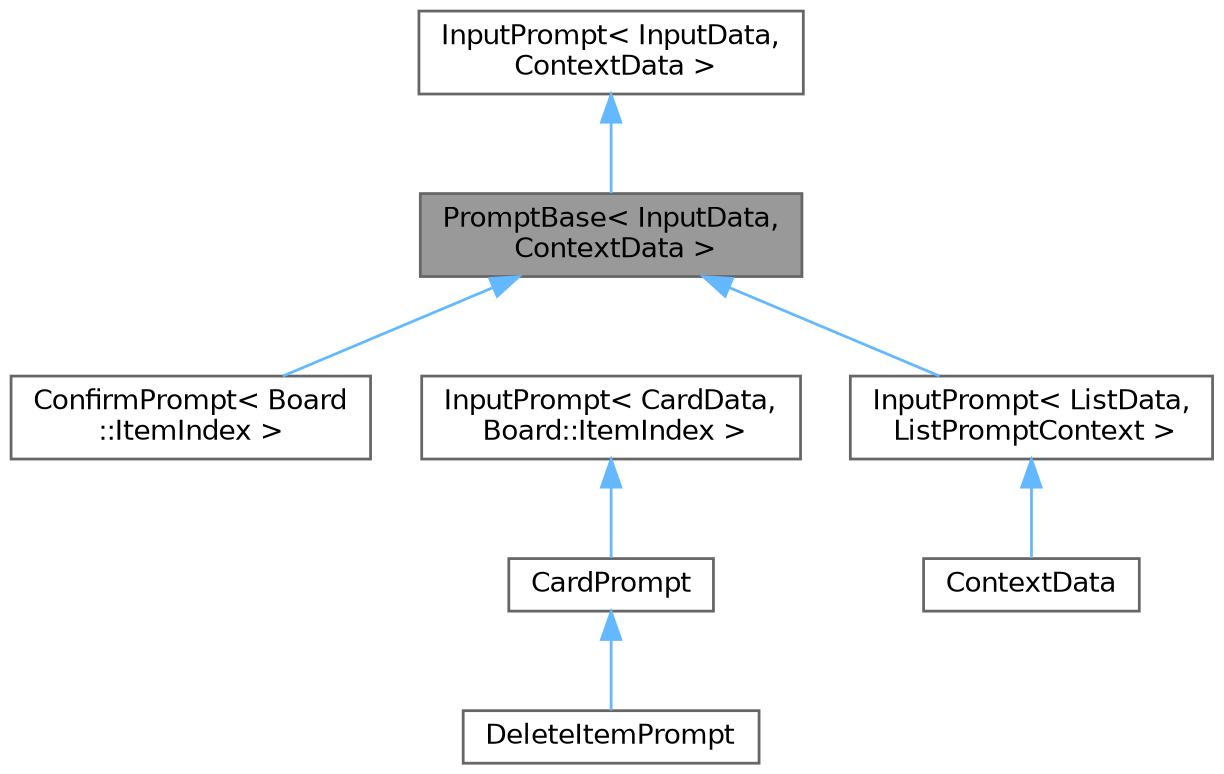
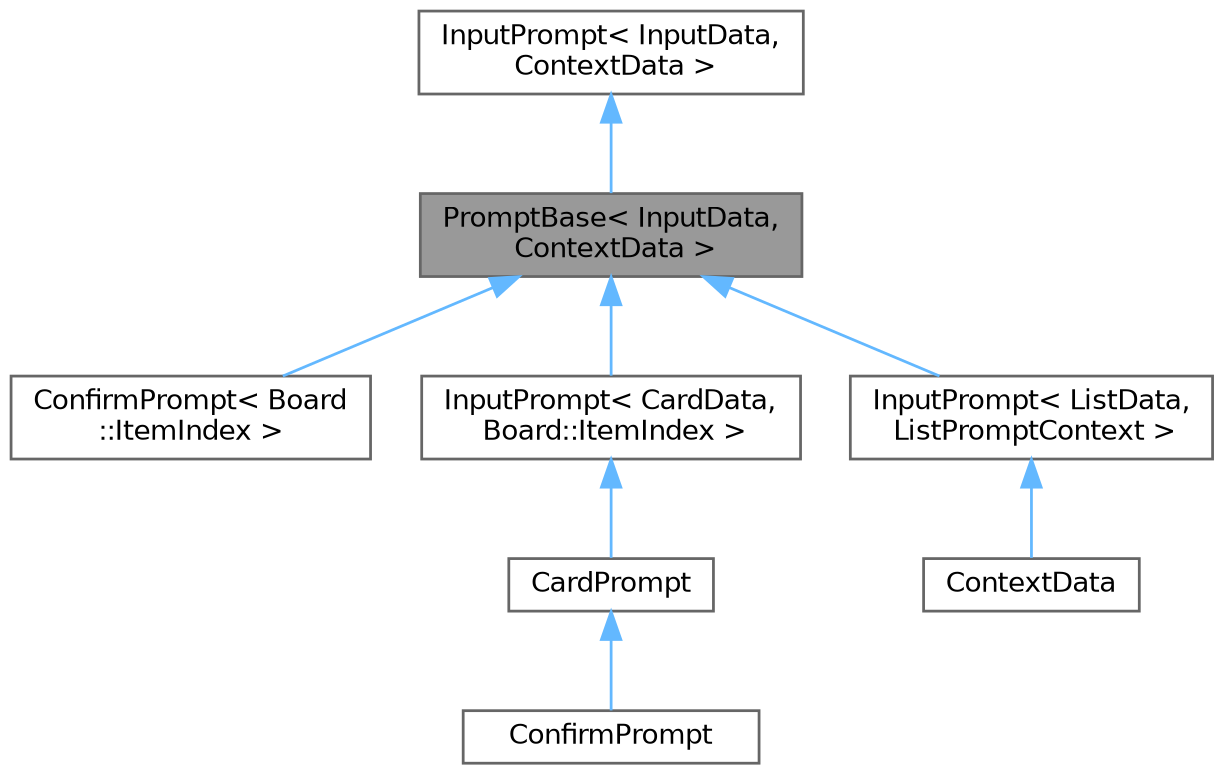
edge "InputPrompt< CardData, Board::ItemIndex >" -> "PromptBase< InputData, ContextData >": added
node "DeleteItemPrompt": label "DeleteItemPrompt" -> "ConfirmPrompt"
